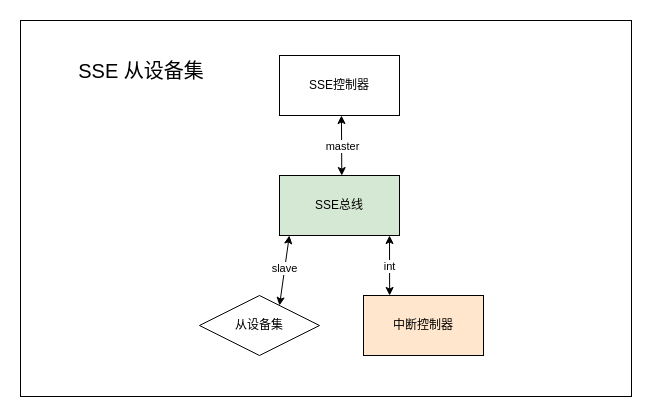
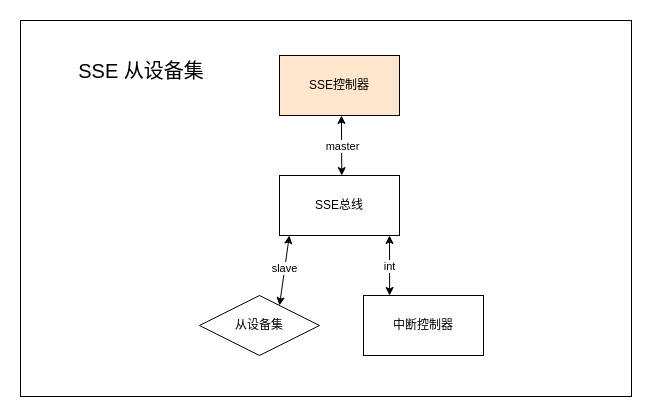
node "SSE控制器": fillcolor #ffffff -> #ffe6cc
node "SSE总线": fillcolor #d5e8d4 -> #ffffff
node "中断控制器": fillcolor #ffe6cc -> #ffffff
